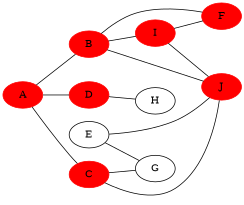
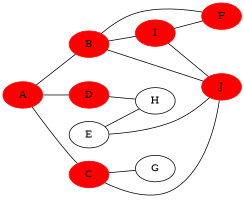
edge "E" -- "G": now "E" -- "H"
